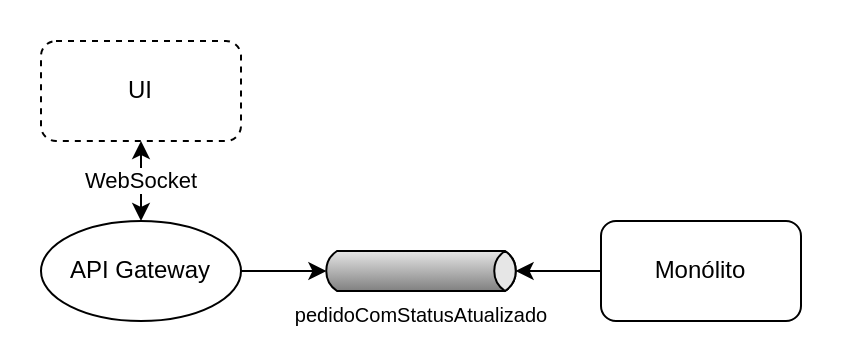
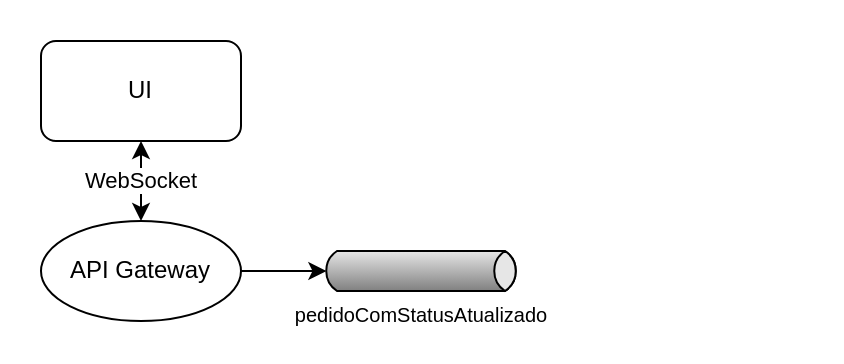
node "UI": style dashed -> solid
edge "Monólito" -> "pedidoComStatusAtualizado": removed
node "Monólito": removed
